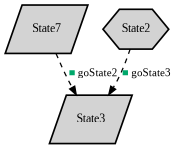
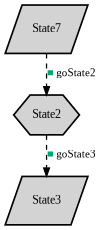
edge "State7" -> "State3": now "State7" -> "State2"
